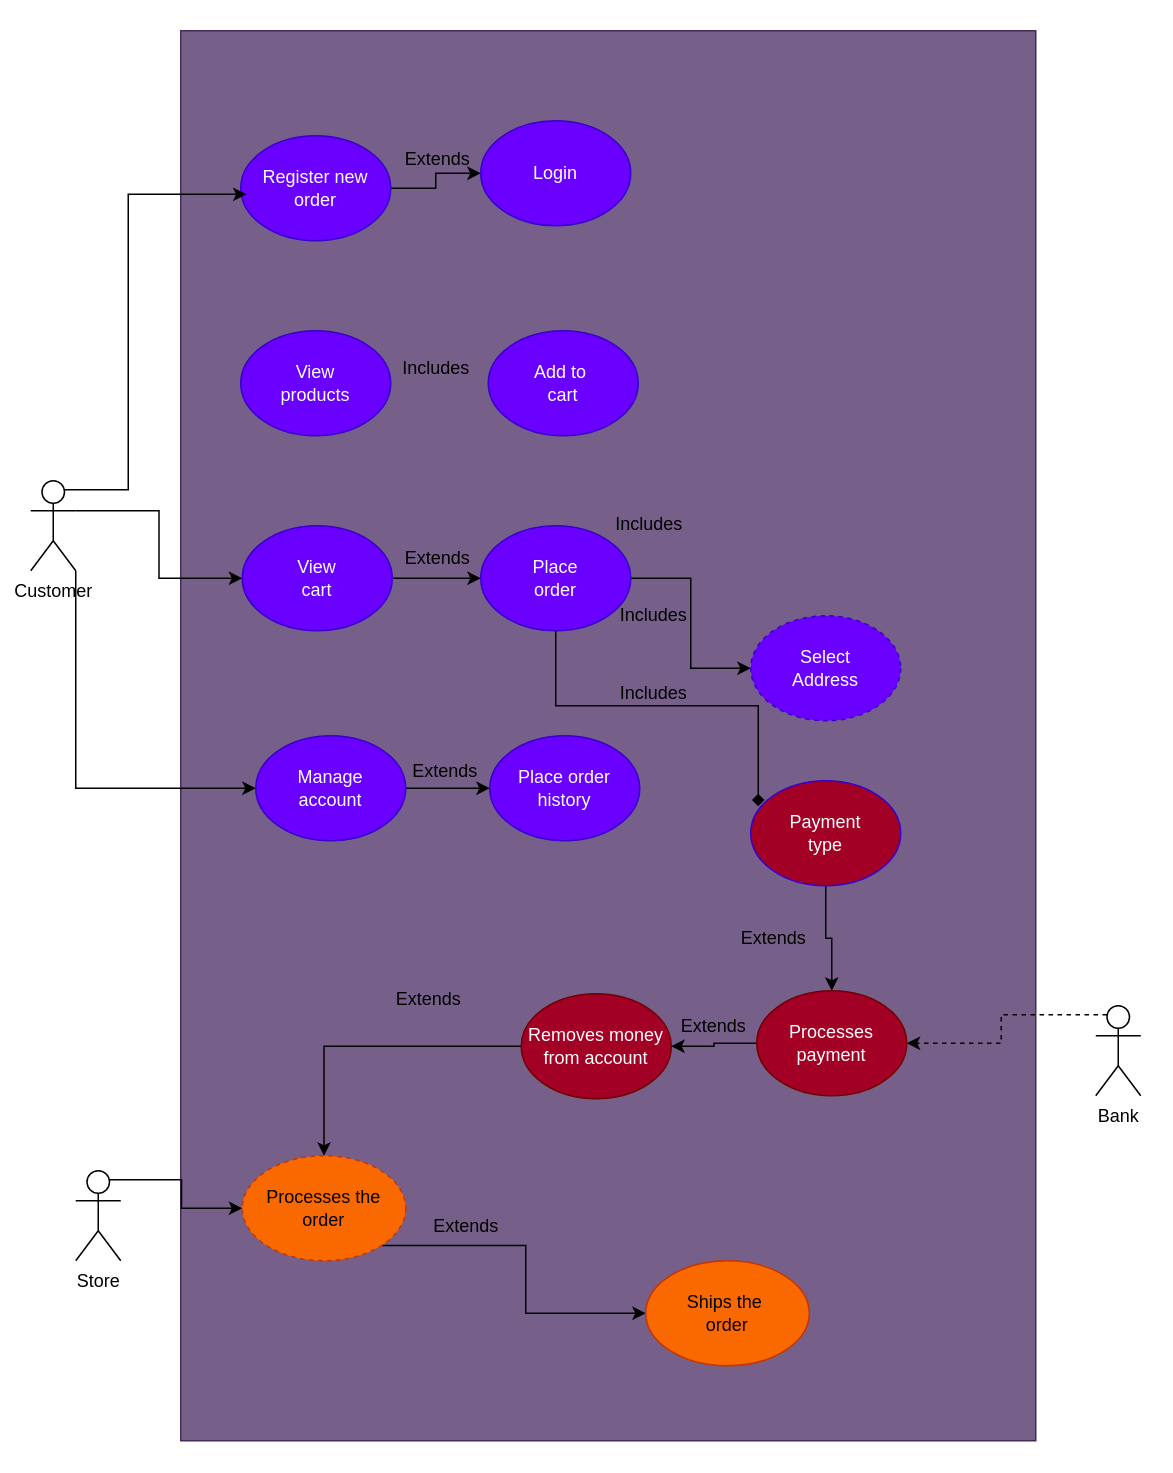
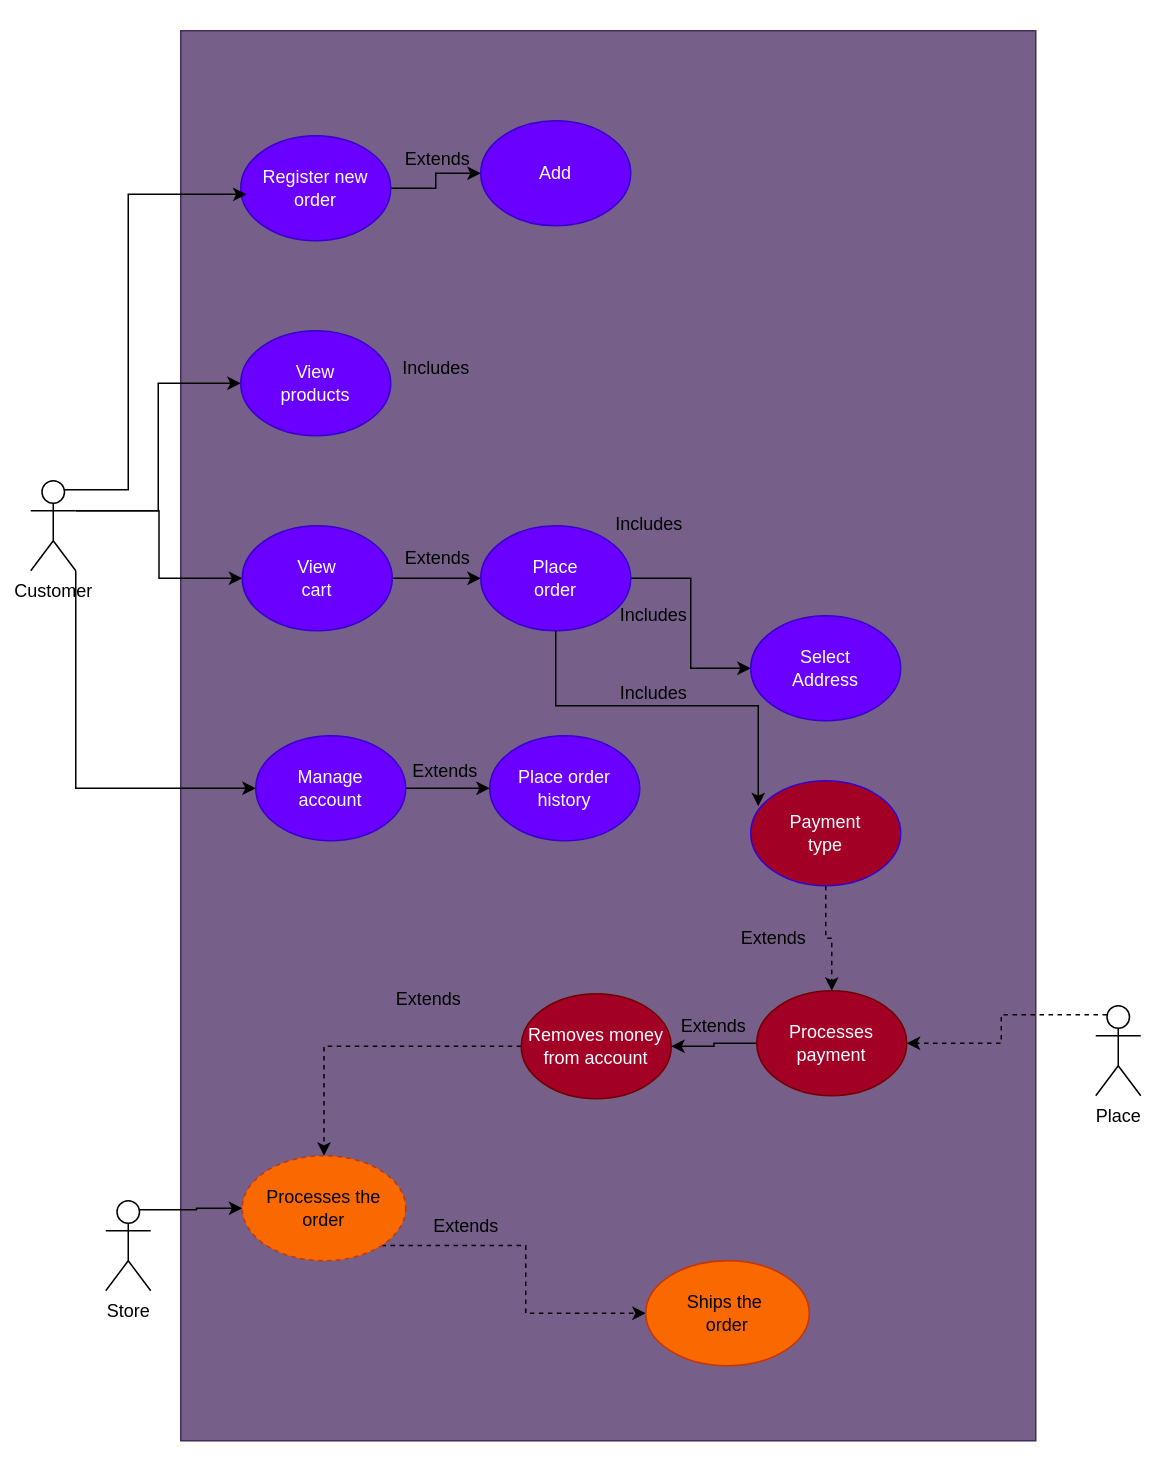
node "Login": label "Login" -> "Add"
node "Add to cart": removed
edge "Customer" -> "View products": added
node "Select Address": style dashed -> solid
edge "Place order" -> "Payment type": arrowhead diamond -> classic
edge "Payment type" -> "Processes payment": style solid -> dashed
edge "Removes money from account" -> "Processes the order": style solid -> dashed
node "Bank": label "Bank" -> "Place"
node "Store": moved (98, 1216) -> (128, 1246)
edge "Processes the order" -> "Ships the order": style solid -> dashed
